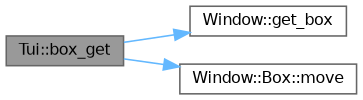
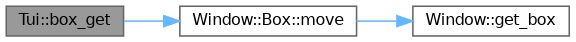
edge "Tui::box_get" -> "Window::get_box": now "Window::Box::move" -> "Window::get_box"
